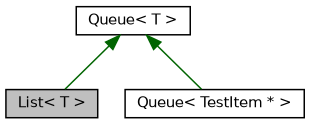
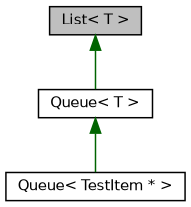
edge "List< T >" -> "Queue< T >": reversed
